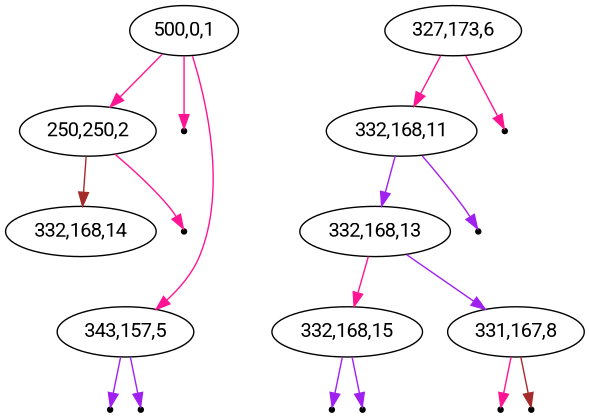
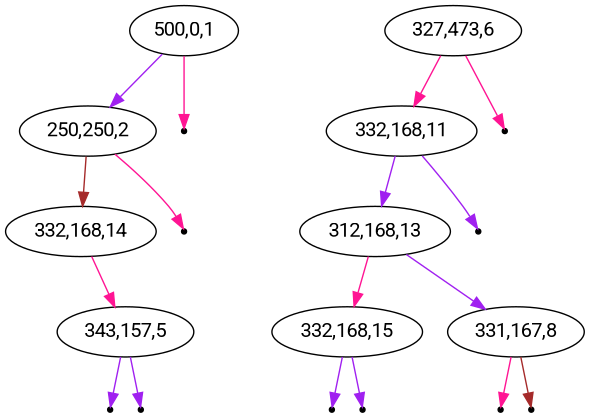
node "327,173,6": label "327,173,6" -> "327,473,6"
edge "500,0,1" -> "250,250,2": color deeppink -> purple
edge "500,0,1" -> "343,157,5": now "332,168,14" -> "343,157,5"
node "332,168,13": label "332,168,13" -> "312,168,13"
